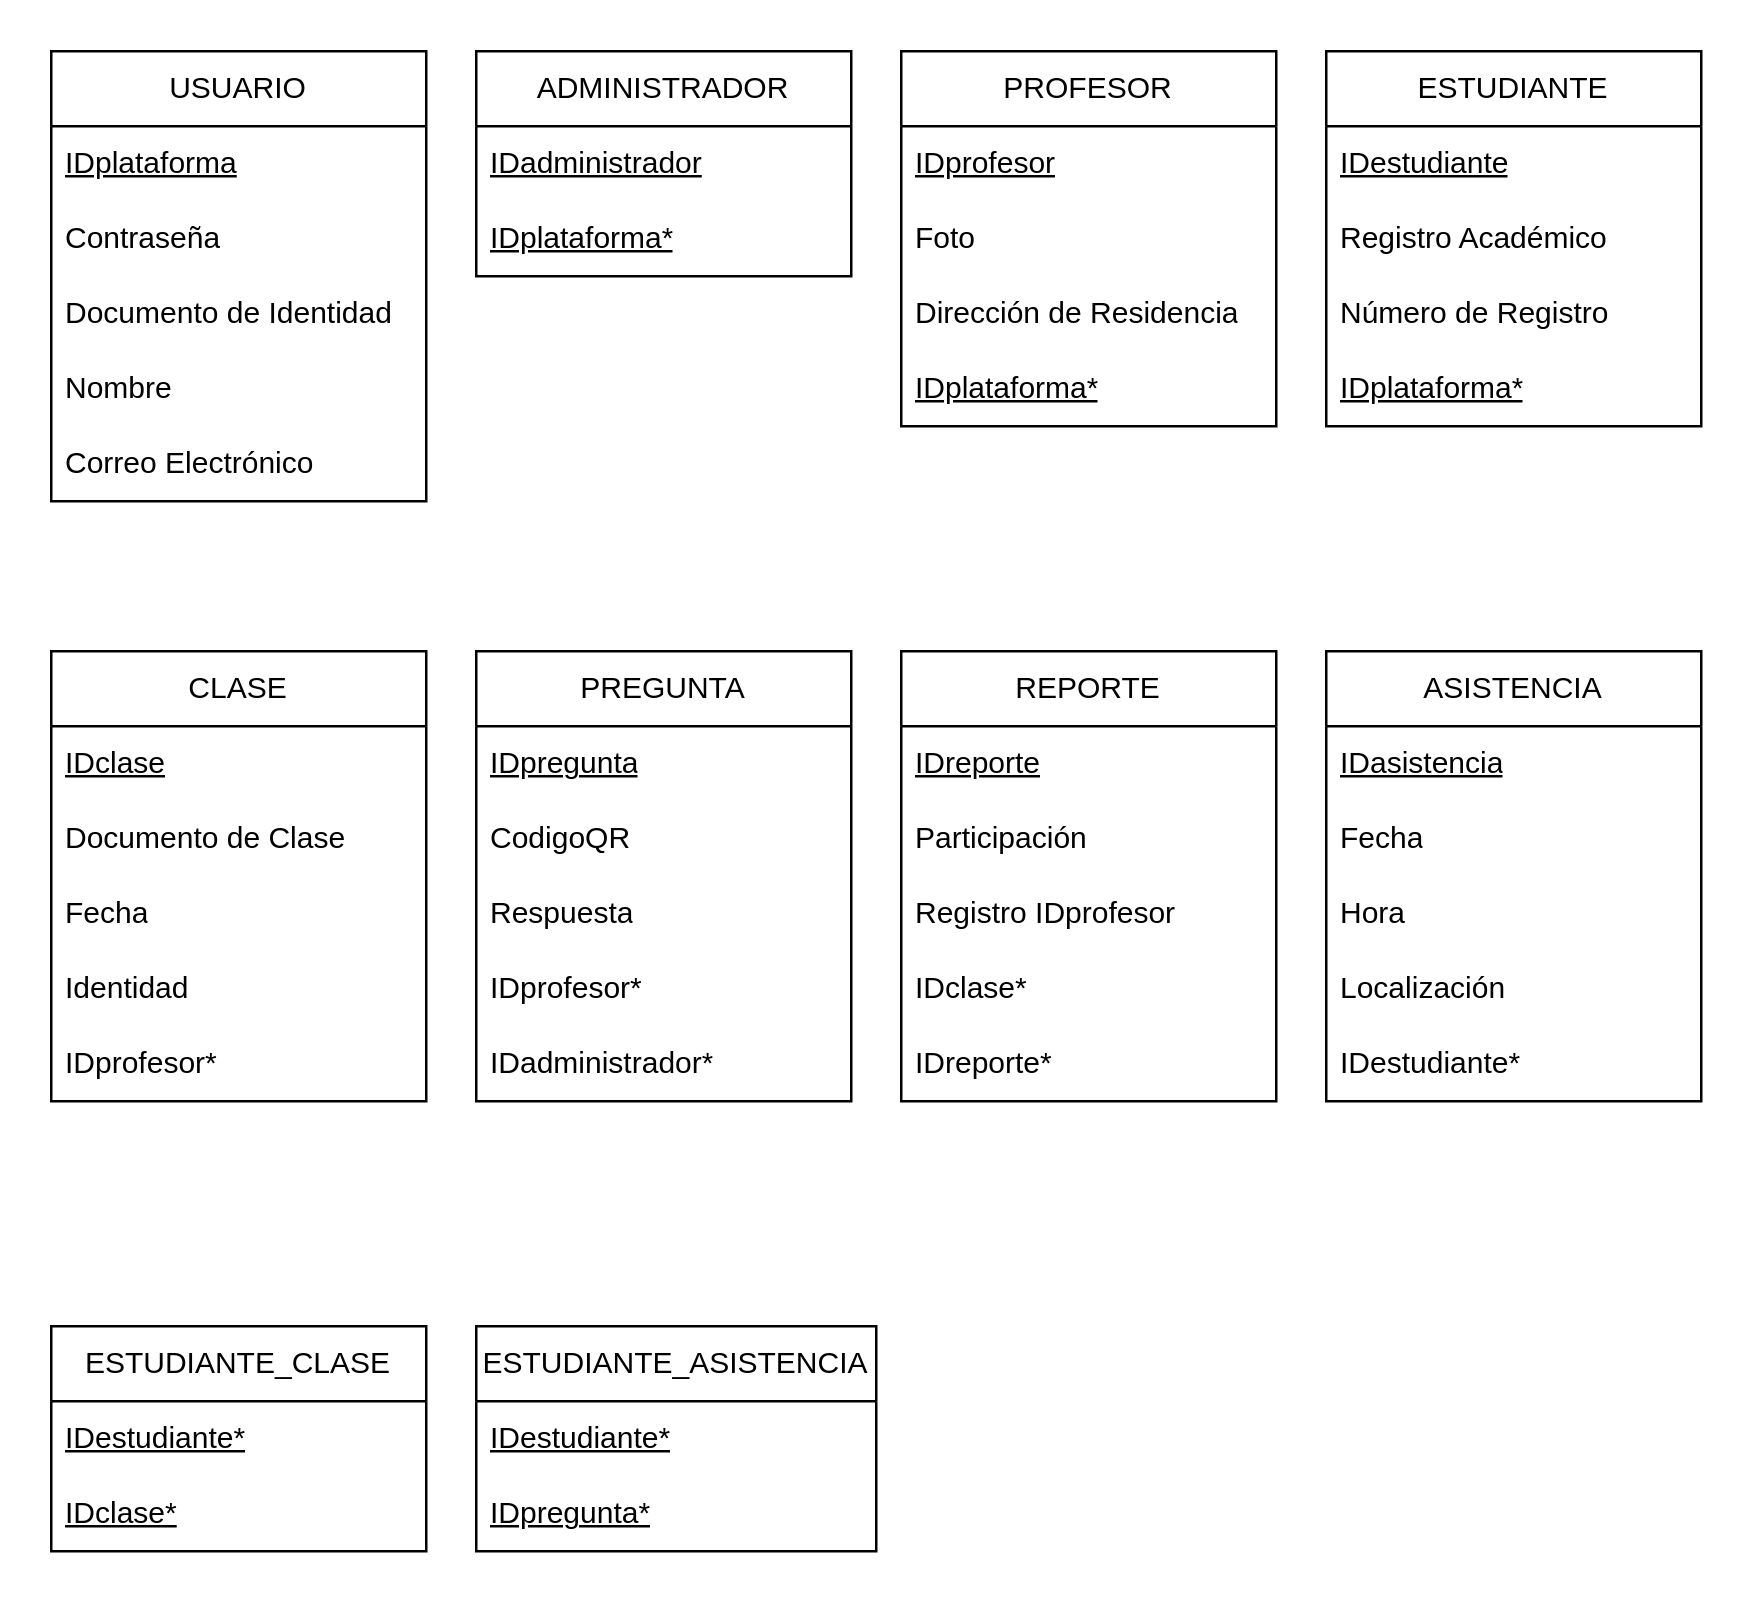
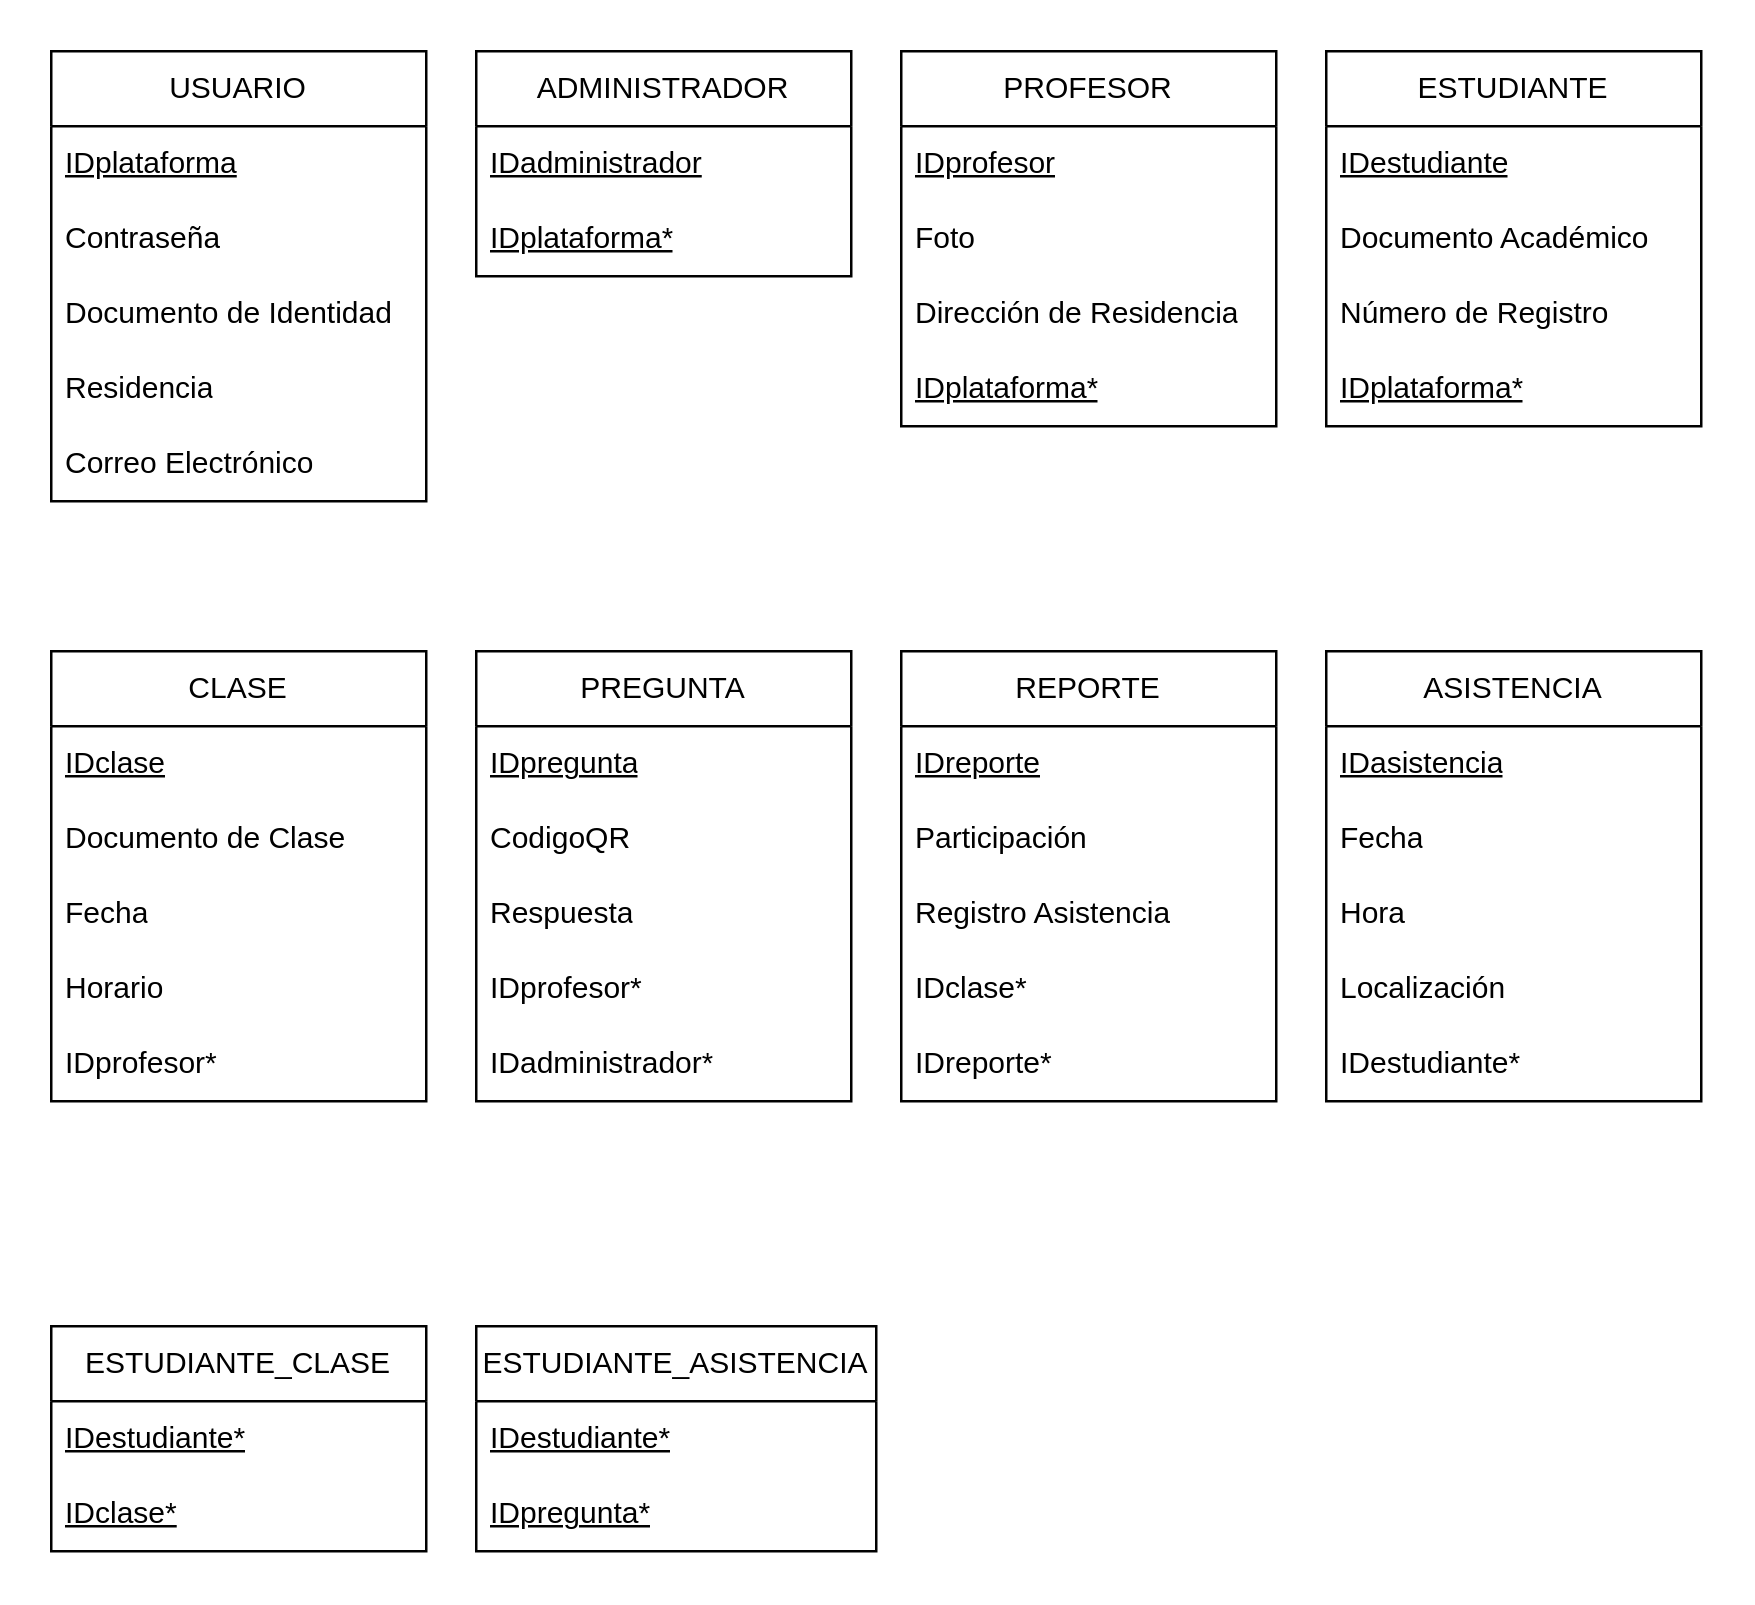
node "Registro Académico": label "Registro Académico" -> "Documento Académico"
node "Nombre": label "Nombre" -> "Residencia"
node "Registro IDprofesor": label "Registro IDprofesor" -> "Registro Asistencia"
node "Identidad": label "Identidad" -> "Horario"
